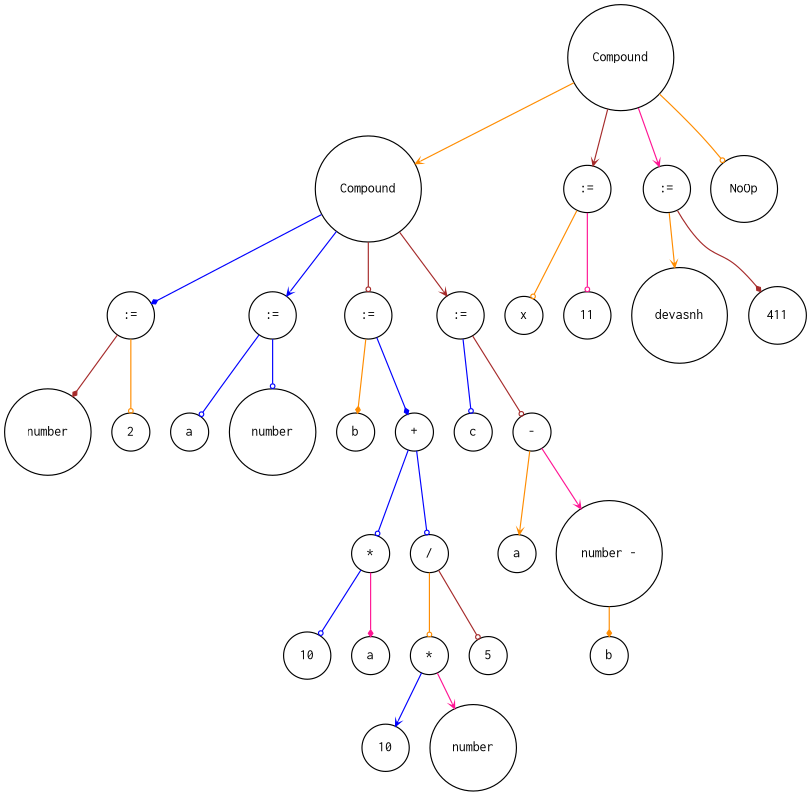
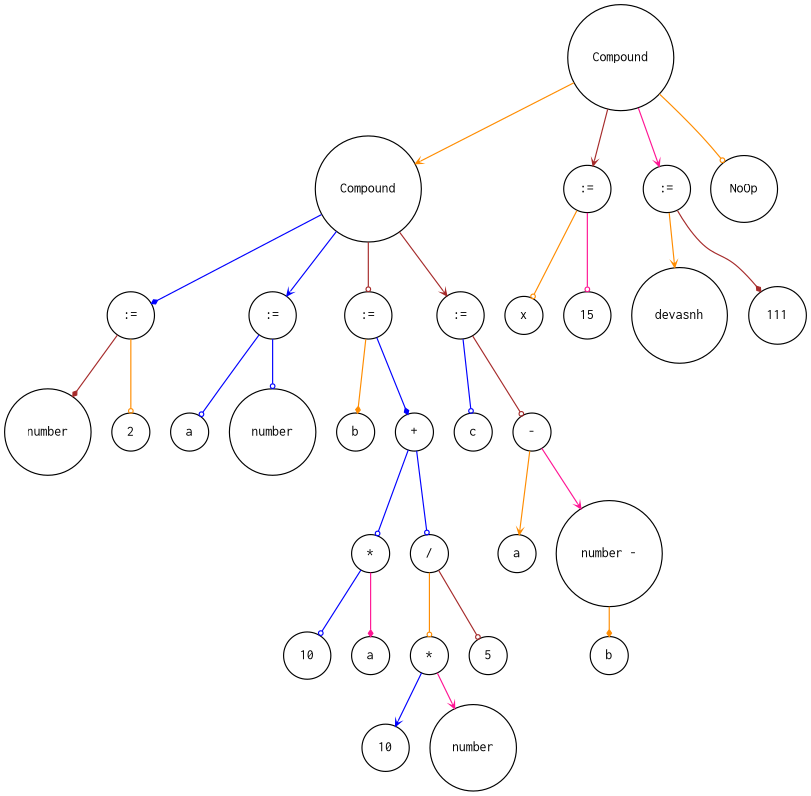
node "11": label "11" -> "15"
node "411": label "411" -> "111"
